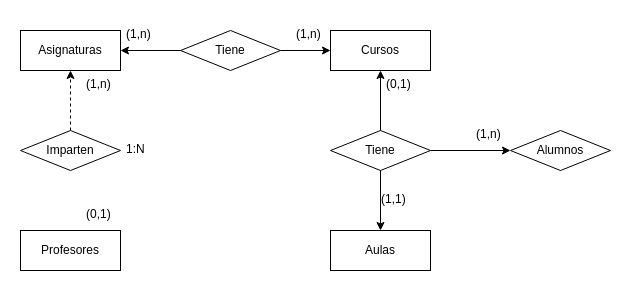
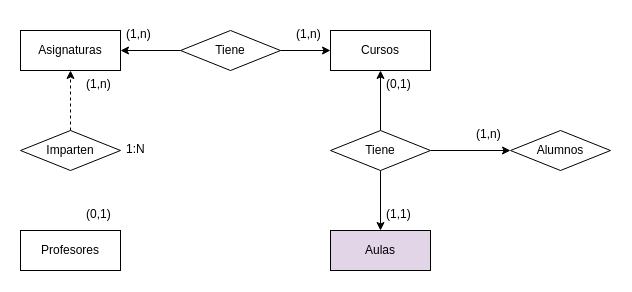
node "(1,1)": moved (396, 201) -> (401, 216)
node "Aulas": fillcolor #ffffff -> #e1d5e7
